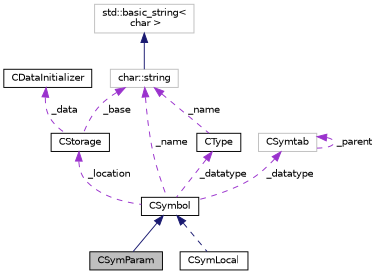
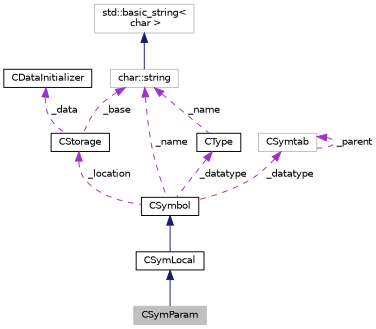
edge "CSymParam" -> "CSymbol": now "CSymParam" -> "CSymLocal"
edge "CSymLocal" -> "CSymbol": style dashed -> solid
node "CSymParam": color black -> grey75
